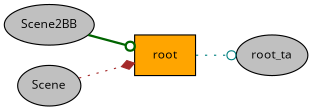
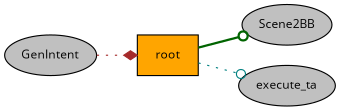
edge "Scene2BB" -> "root": reversed
node "root_ta": label "root_ta" -> "execute_ta"
node "Scene": label "Scene" -> "GenIntent"
